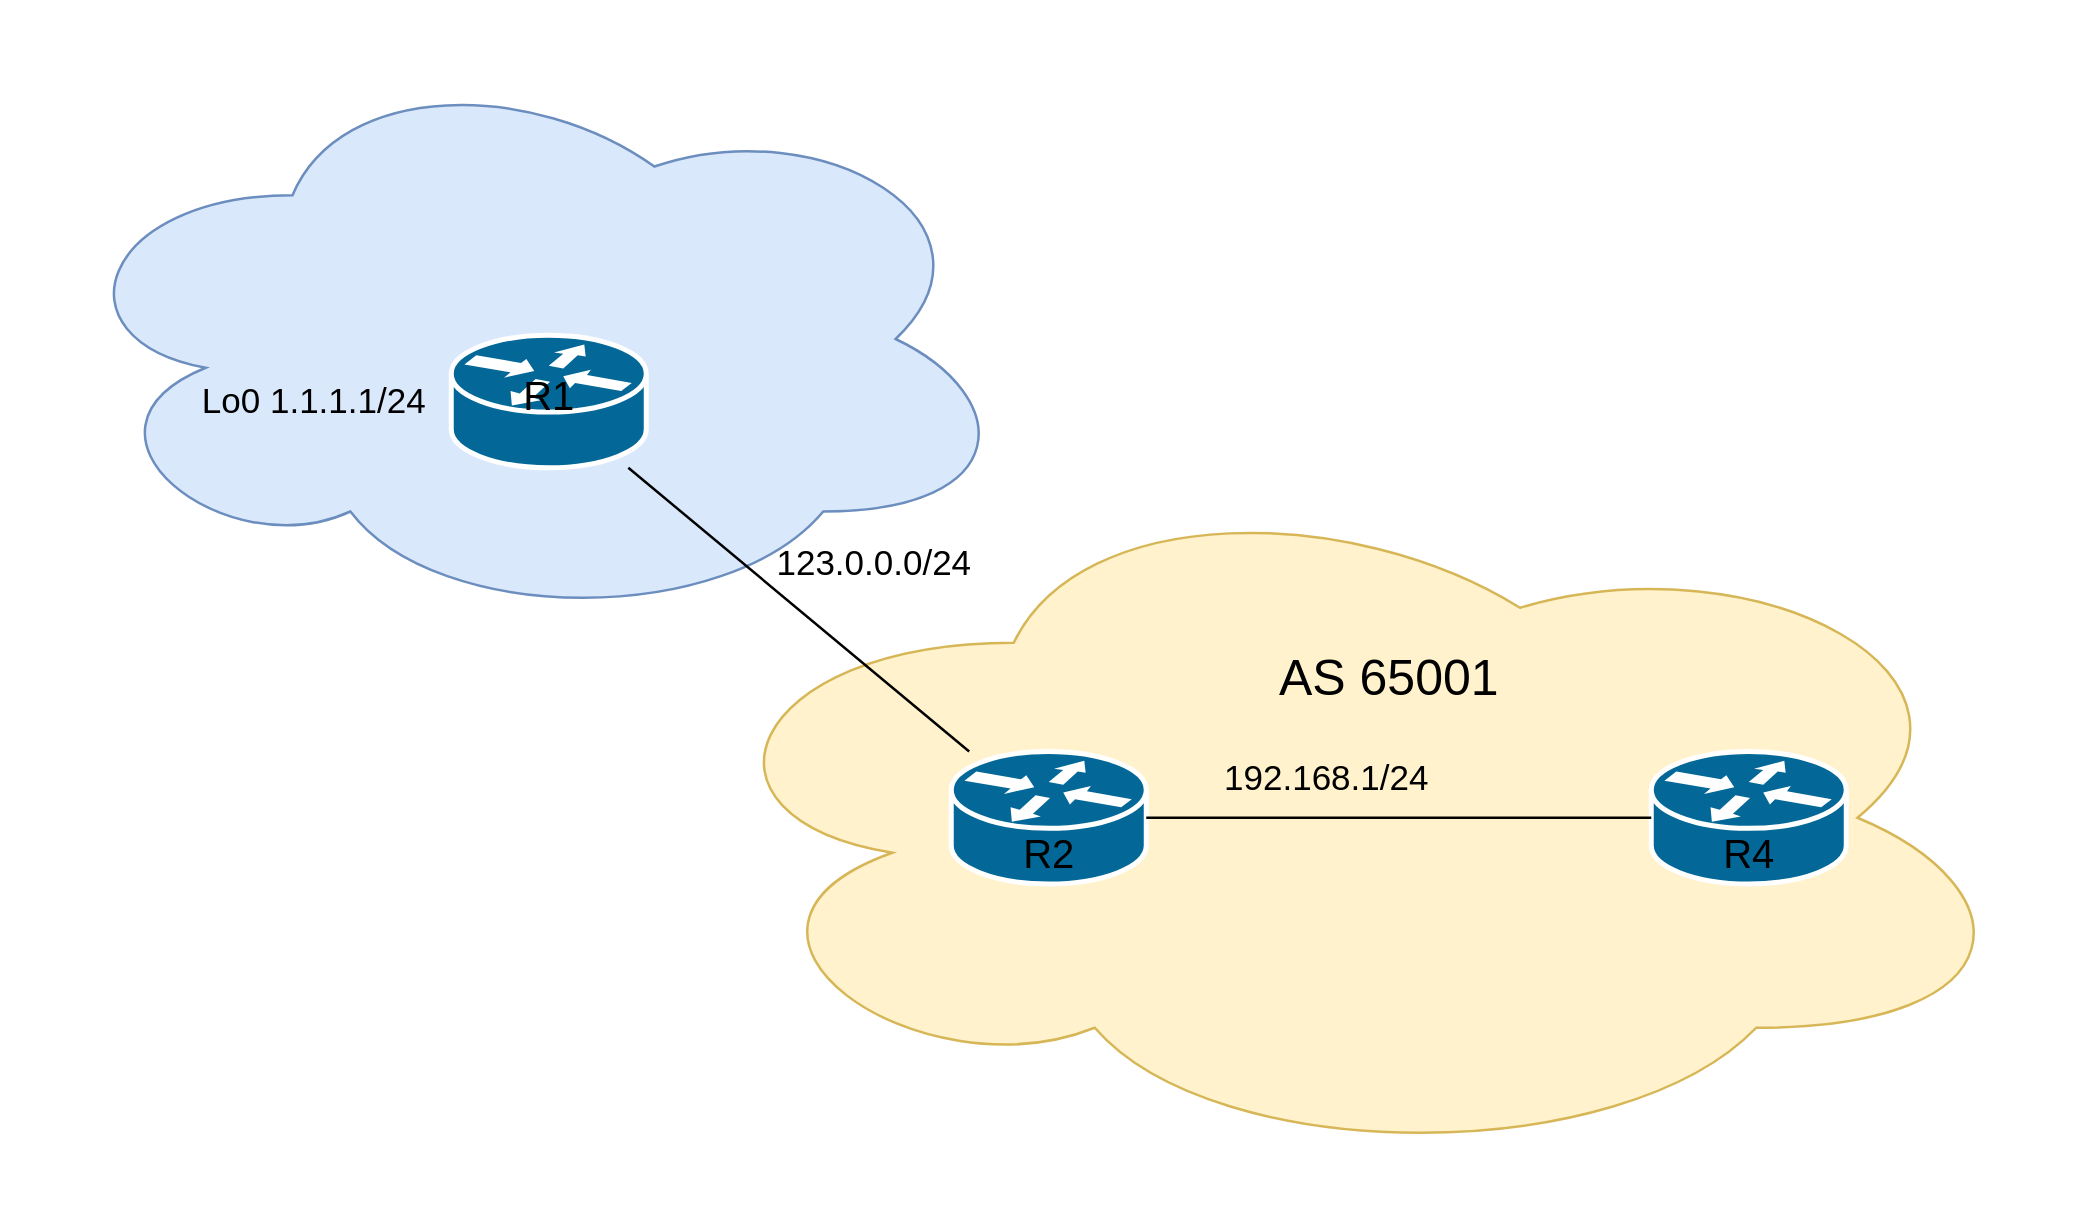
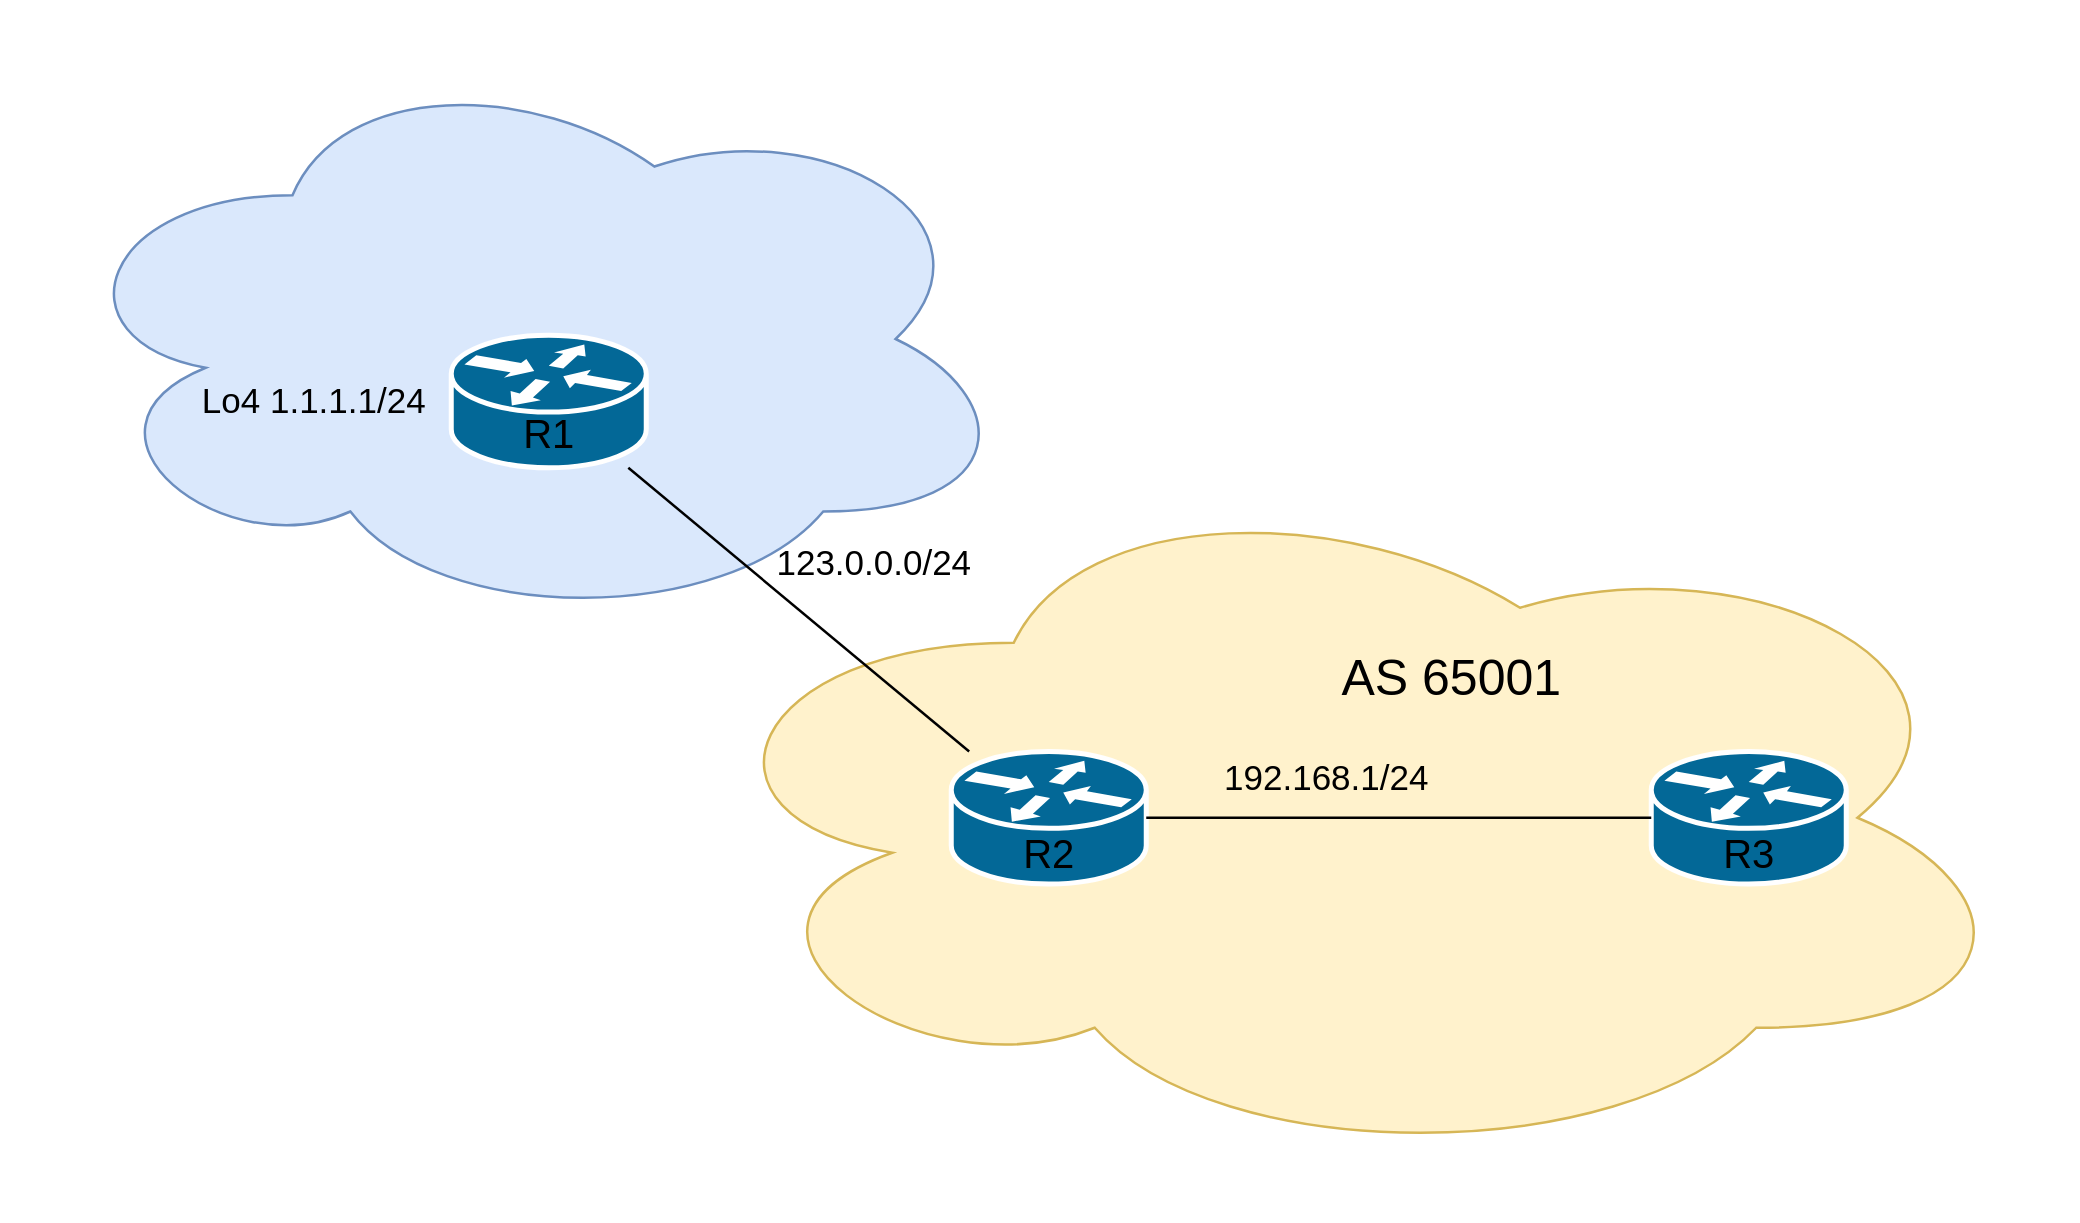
node "R1": moved (549, 395) -> (549, 433)
node "Lo0 1.1.1.1/24": label "Lo0 1.1.1.1/24" -> "Lo4 1.1.1.1/24"
node "AS 65001": moved (1389, 676) -> (1451, 676)
node "R4": label "R4" -> "R3"
